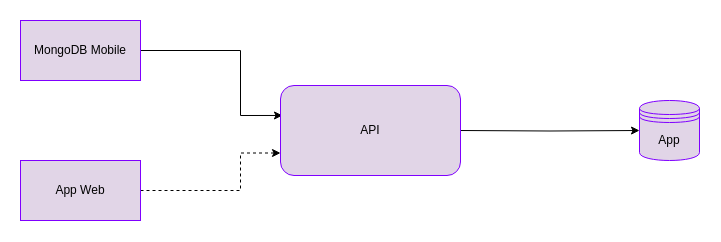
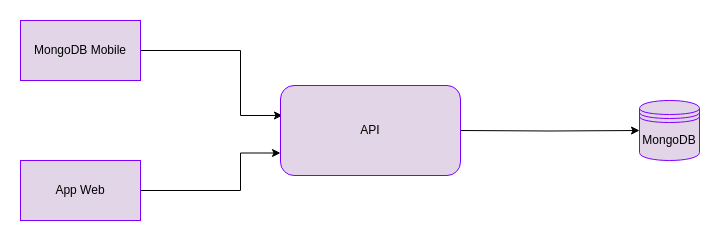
node "App": label "App" -> "MongoDB"
edge "App Web" -> "API": style dashed -> solid
